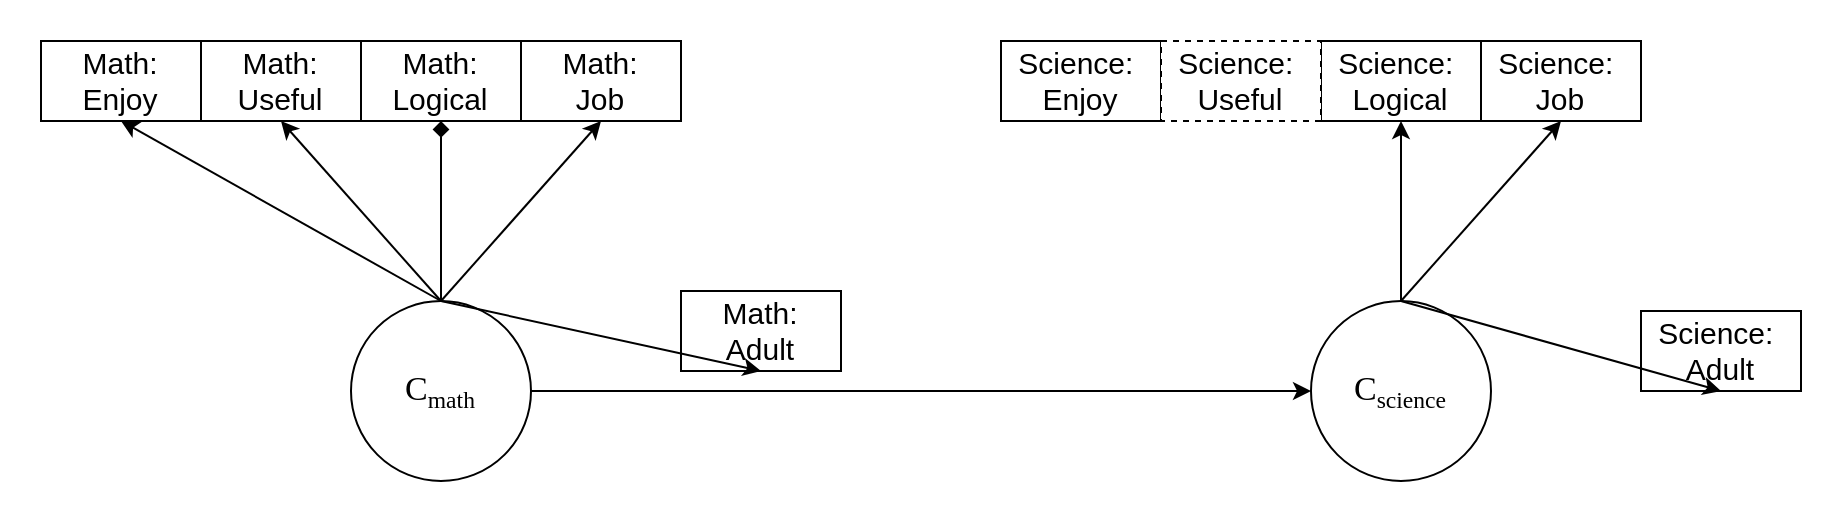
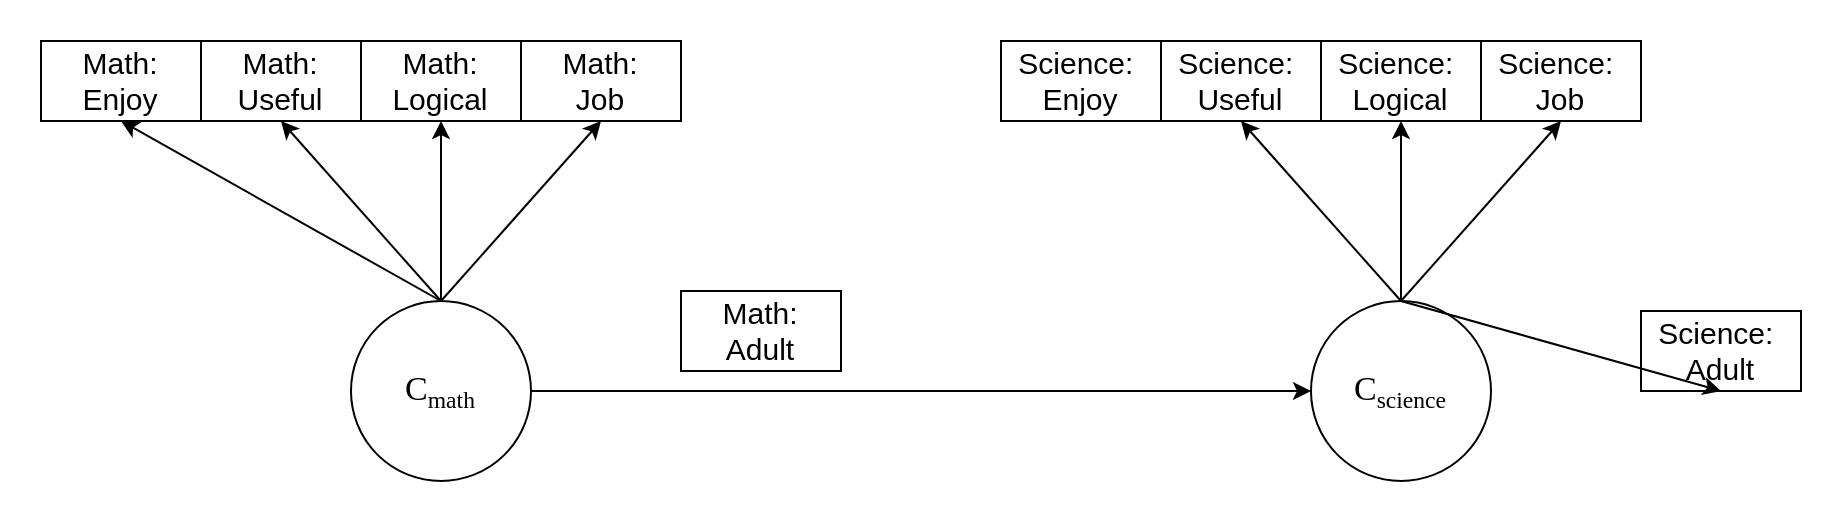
node "Science: Useful": style dashed -> solid
edge "Cmath" -> "Math: Logical": arrowhead diamond -> classic
edge "Cscience" -> "Science: Useful": added
edge "Cmath" -> "Math: Adult": removed
